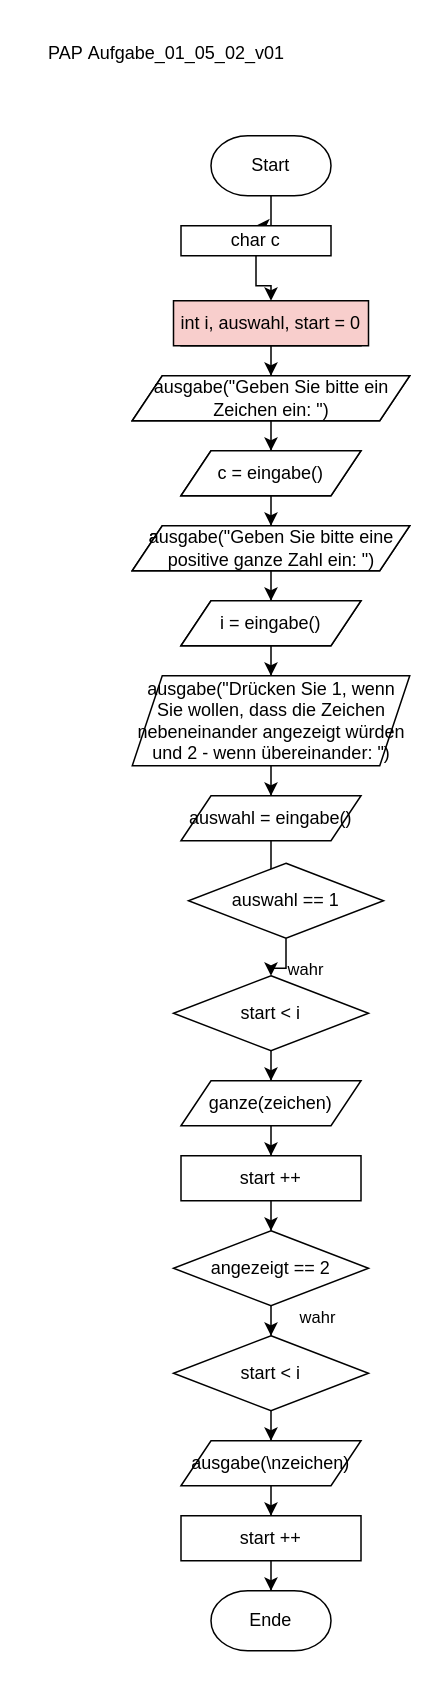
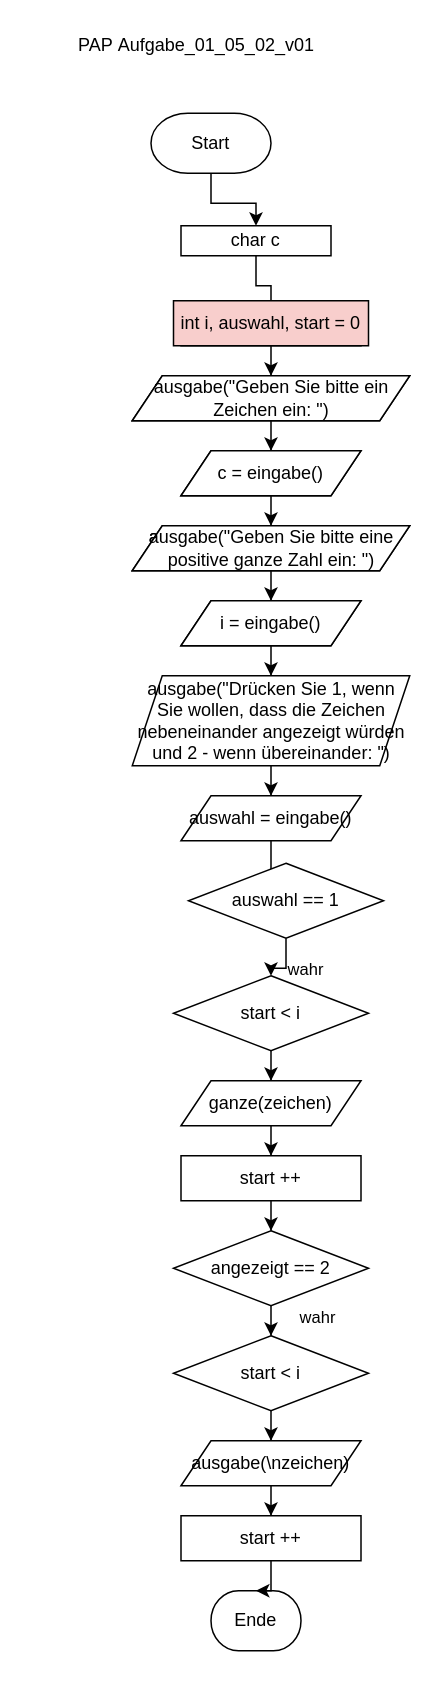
node "PAP Aufgabe_01_05_02_v01": moved (166, 53) -> (196, 46)
node "Start": moved (271, 166) -> (211, 143)
edge "char c" -> "int i, auswahl, start = 0": arrowhead classic -> none
node "Ende": size 120x60 -> 90x60
